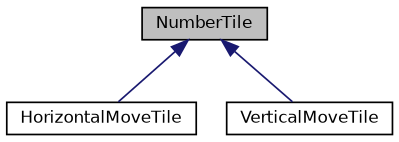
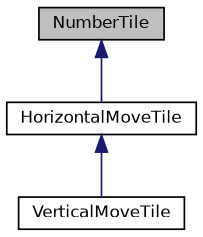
edge "VerticalMoveTile" -> "NumberTile": now "VerticalMoveTile" -> "HorizontalMoveTile"
